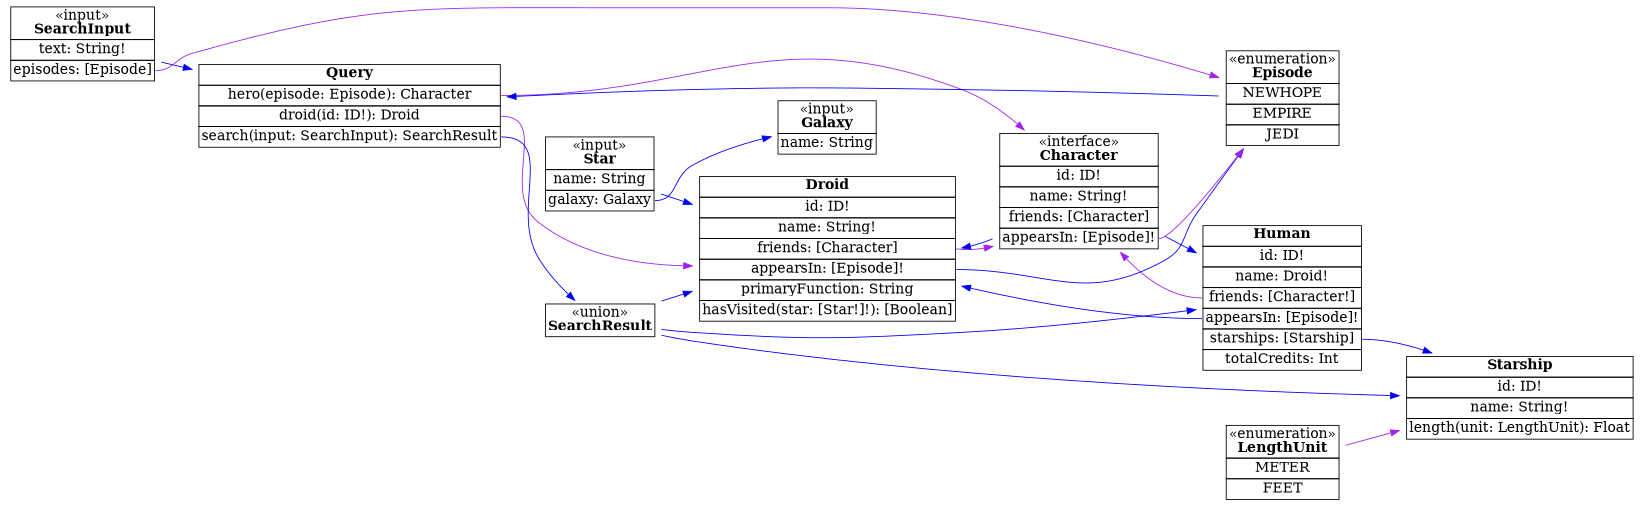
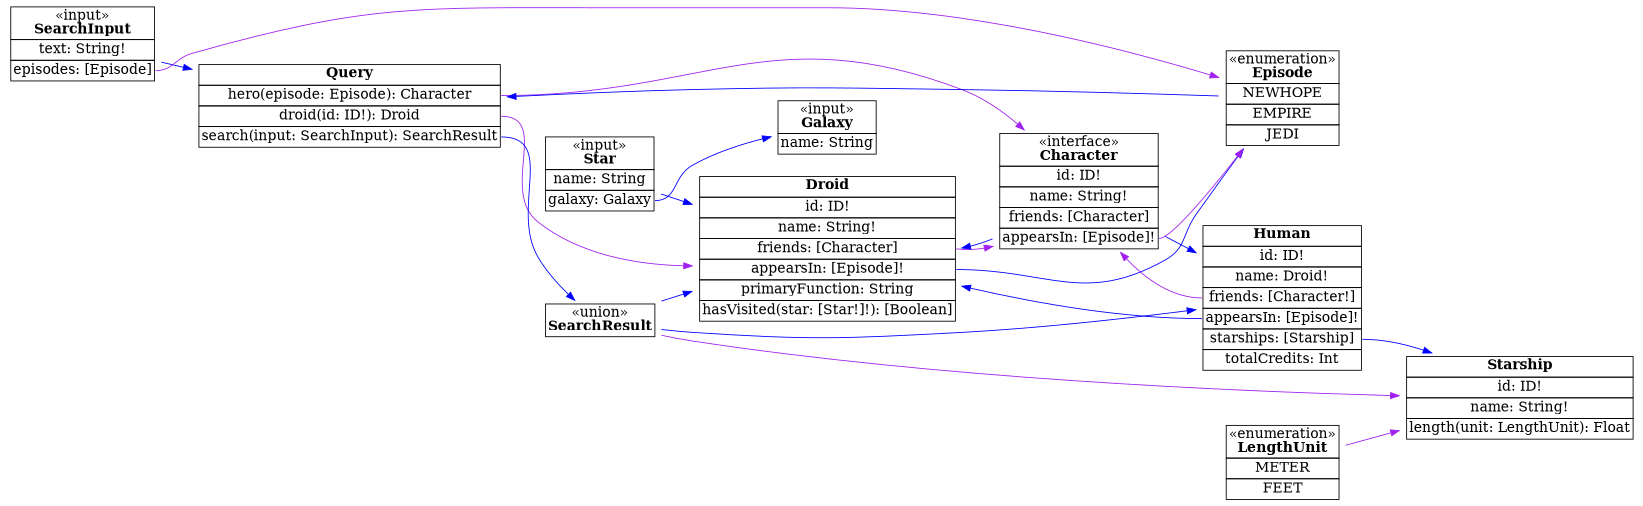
edge "SearchResult" -> "Starship": color blue -> purple
